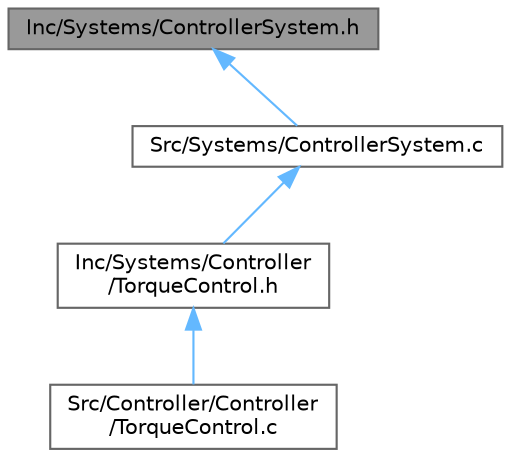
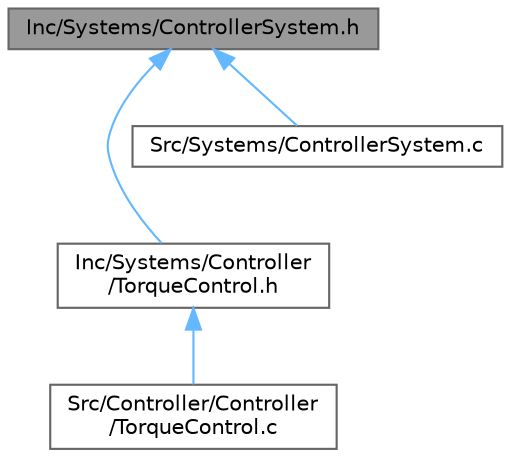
edge "Inc/Systems/Controller /TorqueControl.h" -> "Src/Systems/ControllerSystem.c": now "Inc/Systems/Controller /TorqueControl.h" -> "Inc/Systems/ControllerSystem.h"
